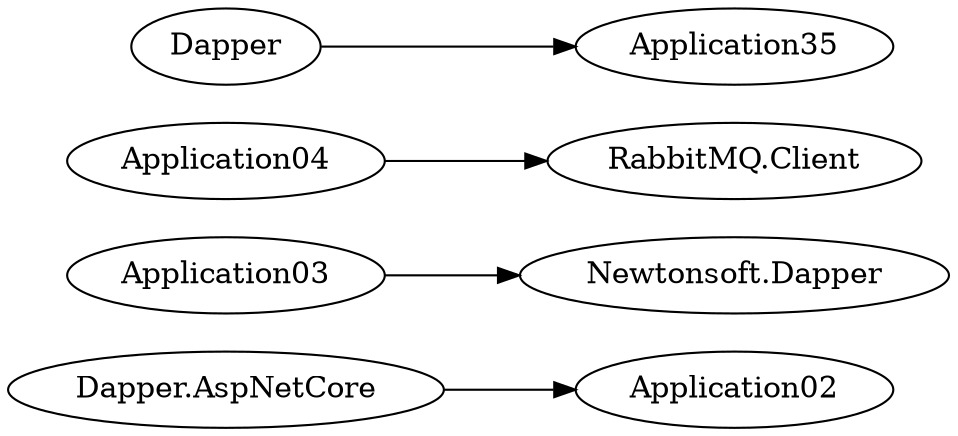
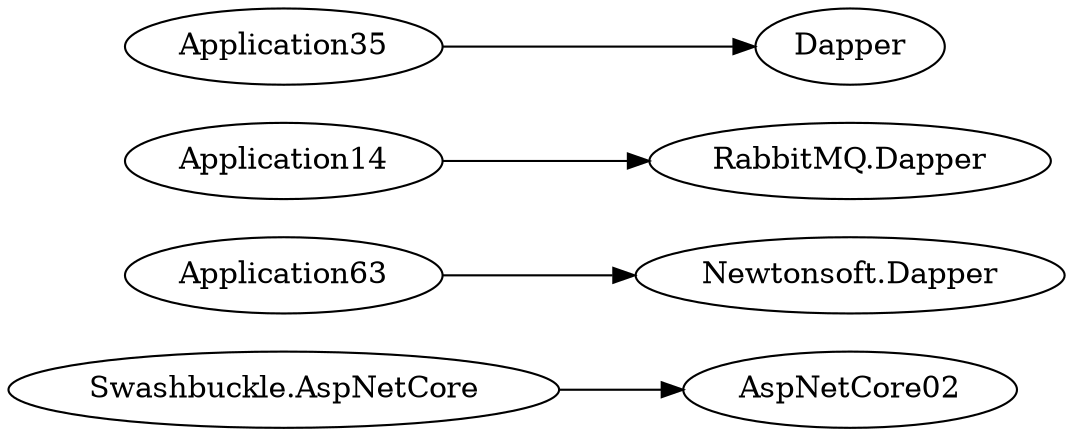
edge "Dapper" -> "Application35": reversed
node "Application04": label "Application04" -> "Application14"
node "RabbitMQ.Client": label "RabbitMQ.Client" -> "RabbitMQ.Dapper"
node "Application03": label "Application03" -> "Application63"
node "Dapper.AspNetCore": label "Dapper.AspNetCore" -> "Swashbuckle.AspNetCore"
node "Application02": label "Application02" -> "AspNetCore02"
